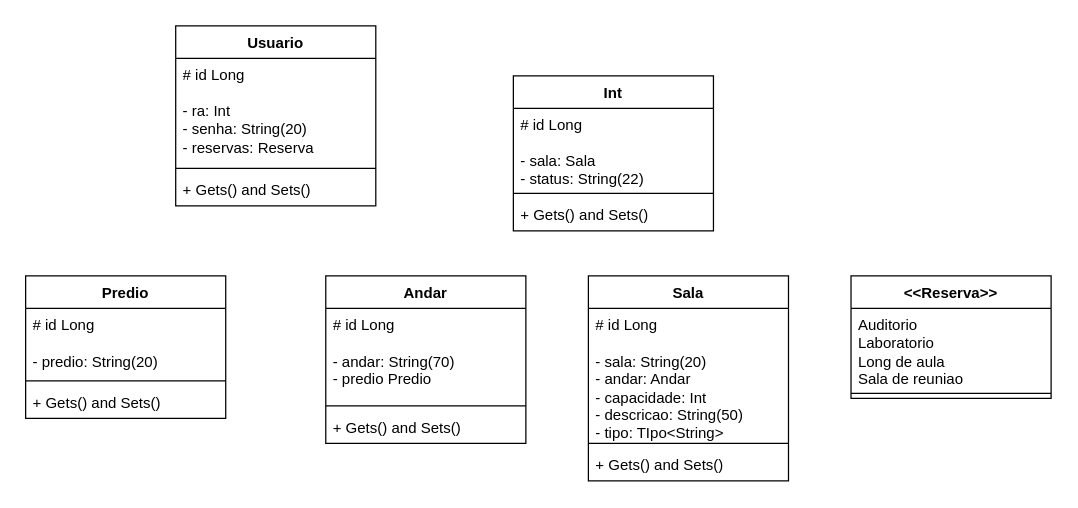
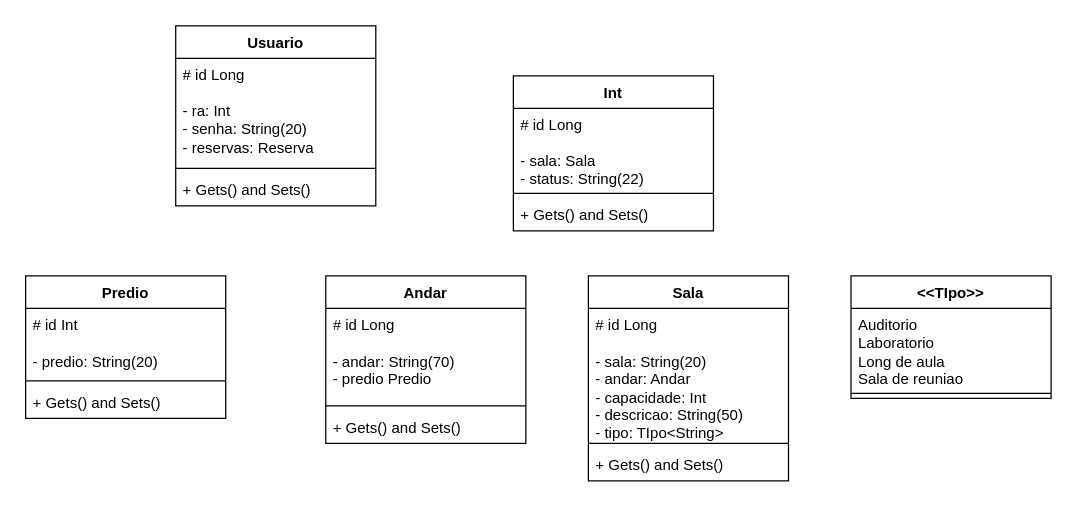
node "<<Reserva>>": label "<<Reserva>>" -> "<<TIpo>>"
node "# id Long - predio: String(20)": label "# id Long - predio: String(20)" -> "# id Int - predio: String(20)"
